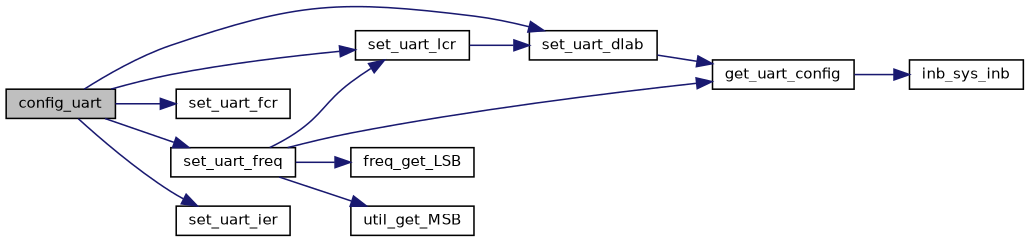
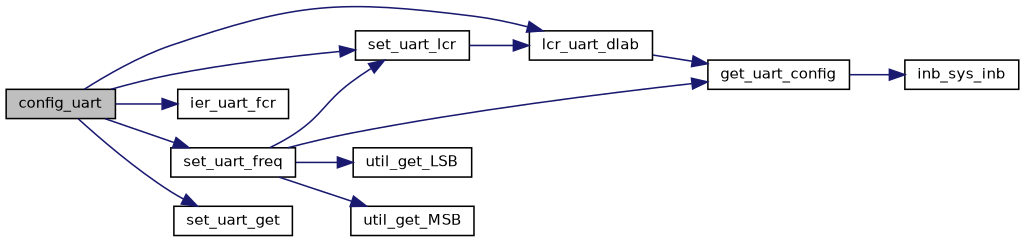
node "set_uart_dlab": label "set_uart_dlab" -> "lcr_uart_dlab"
node "set_uart_fcr": label "set_uart_fcr" -> "ier_uart_fcr"
node "freq_get_LSB": label "freq_get_LSB" -> "util_get_LSB"
node "set_uart_ier": label "set_uart_ier" -> "set_uart_get"
